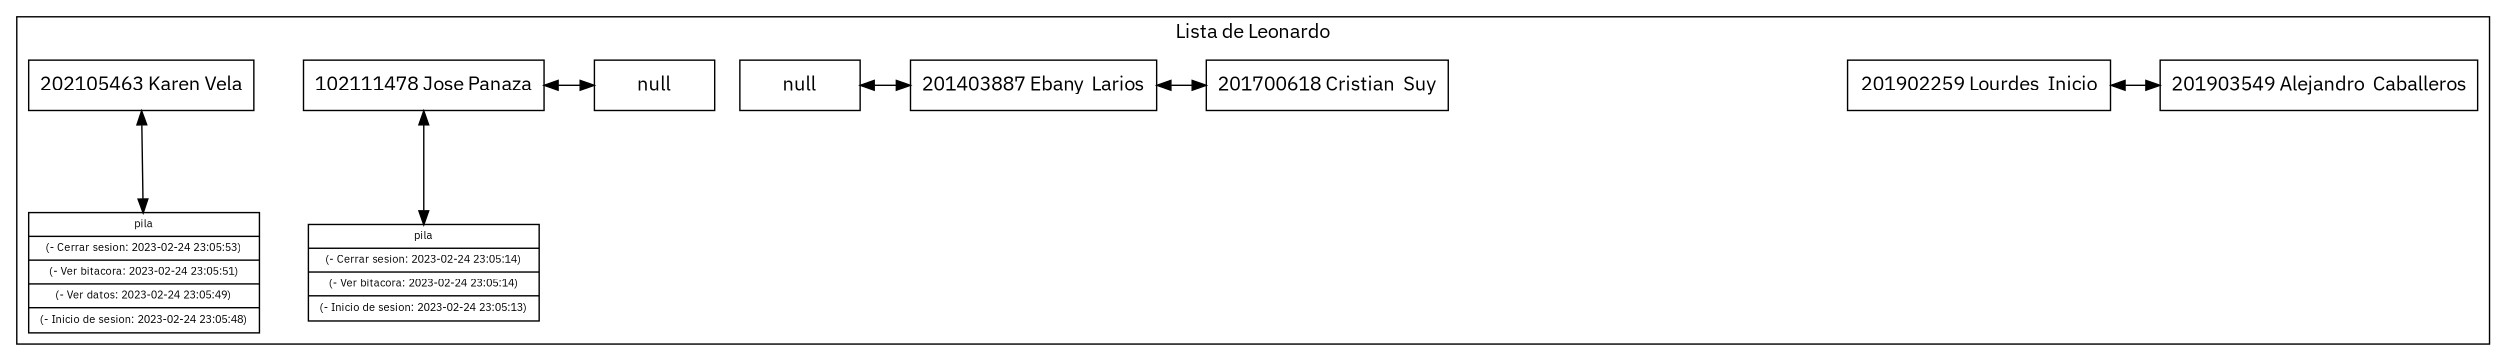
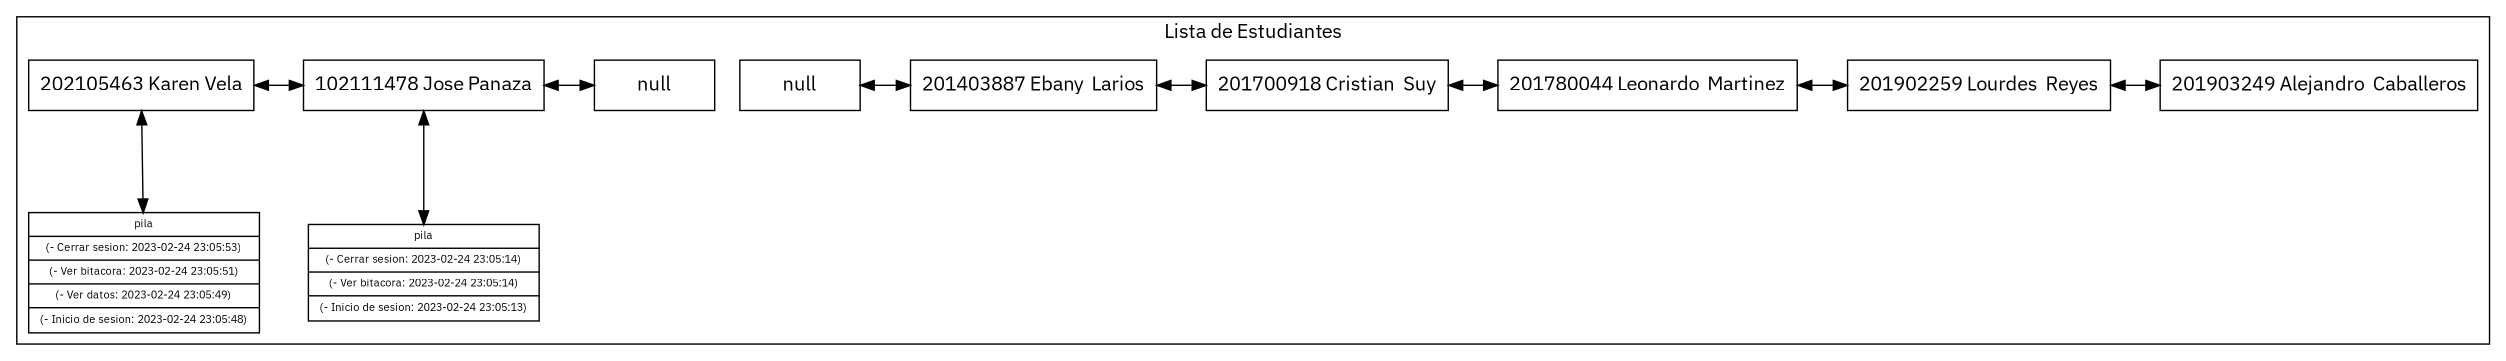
cluster "Lista de Leonardo": label "Lista de Leonardo" -> "Lista de Estudiantes"
edge "202105463 Karen Vela" -- "102111478 Jose Panaza": added
node "201700618 Cristian  Suy": label "201700618 Cristian  Suy" -> "201700918 Cristian  Suy"
node "201780044 Leonardo  Martinez": added
node "201902259 Lourdes  Inicio": label "201902259 Lourdes  Inicio" -> "201902259 Lourdes  Reyes"
node "201903549 Alejandro  Caballeros": label "201903549 Alejandro  Caballeros" -> "201903249 Alejandro  Caballeros"
